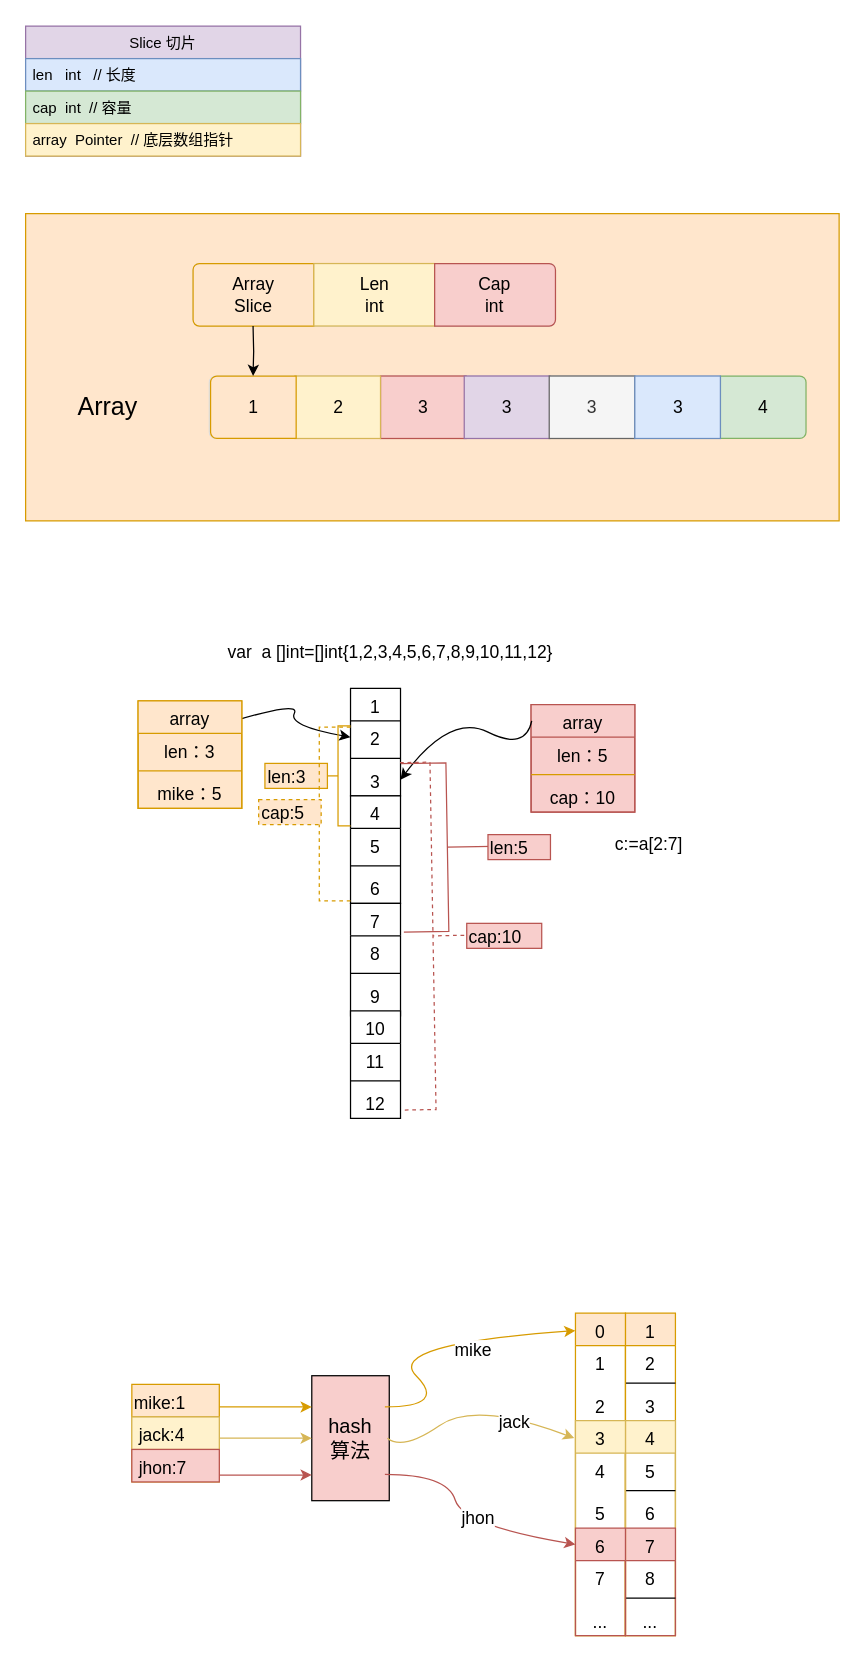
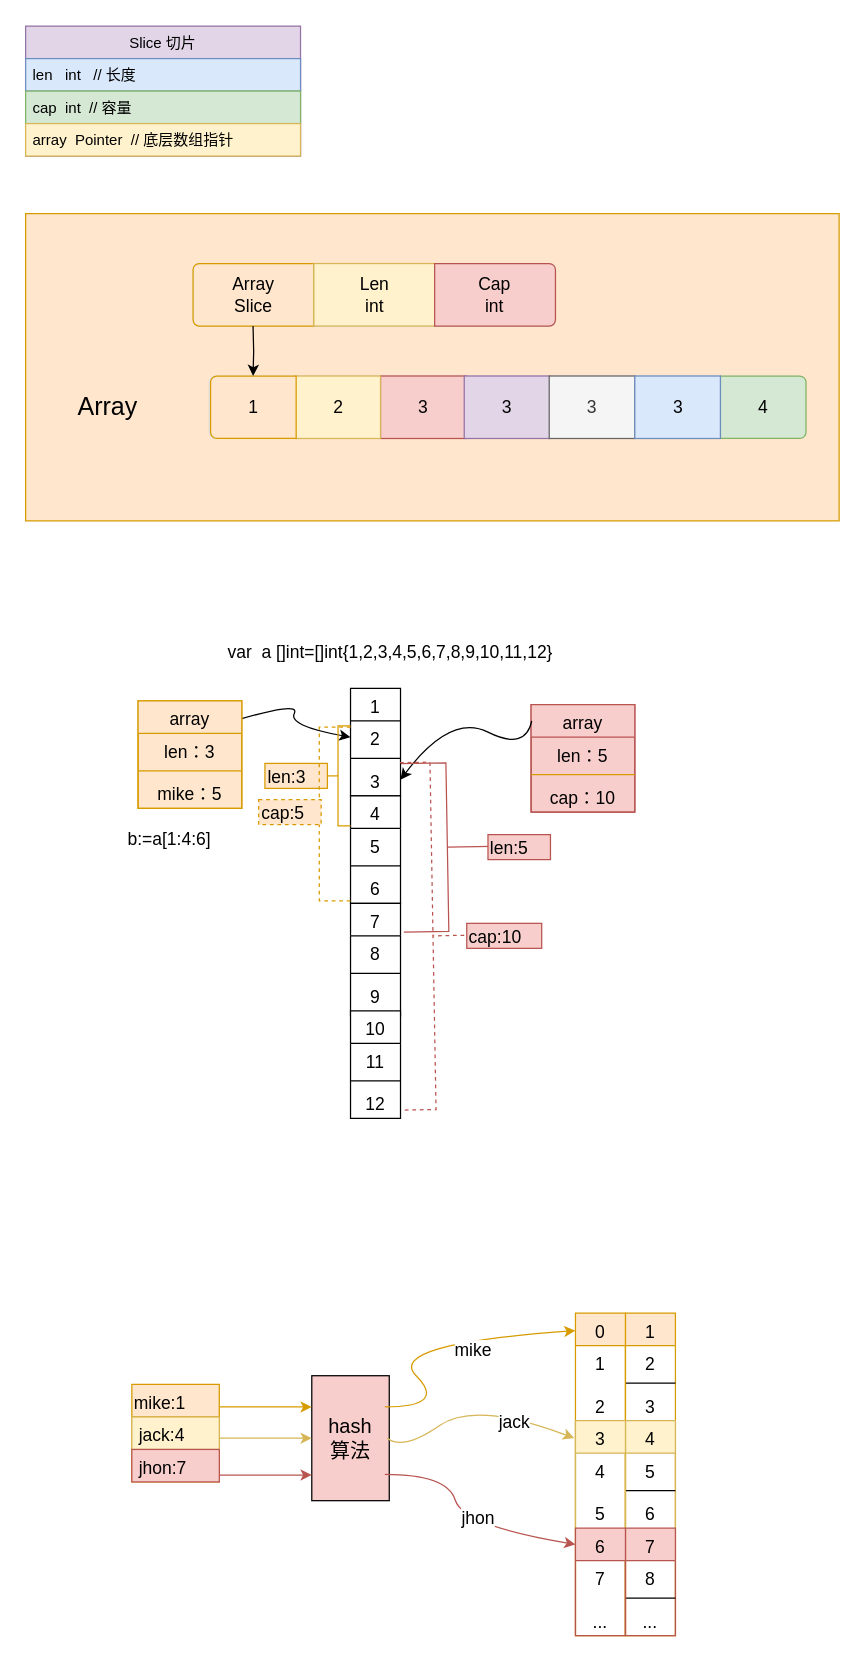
node "b:=a[1:4:6]": added
node "c:=a[2:7]": removed
